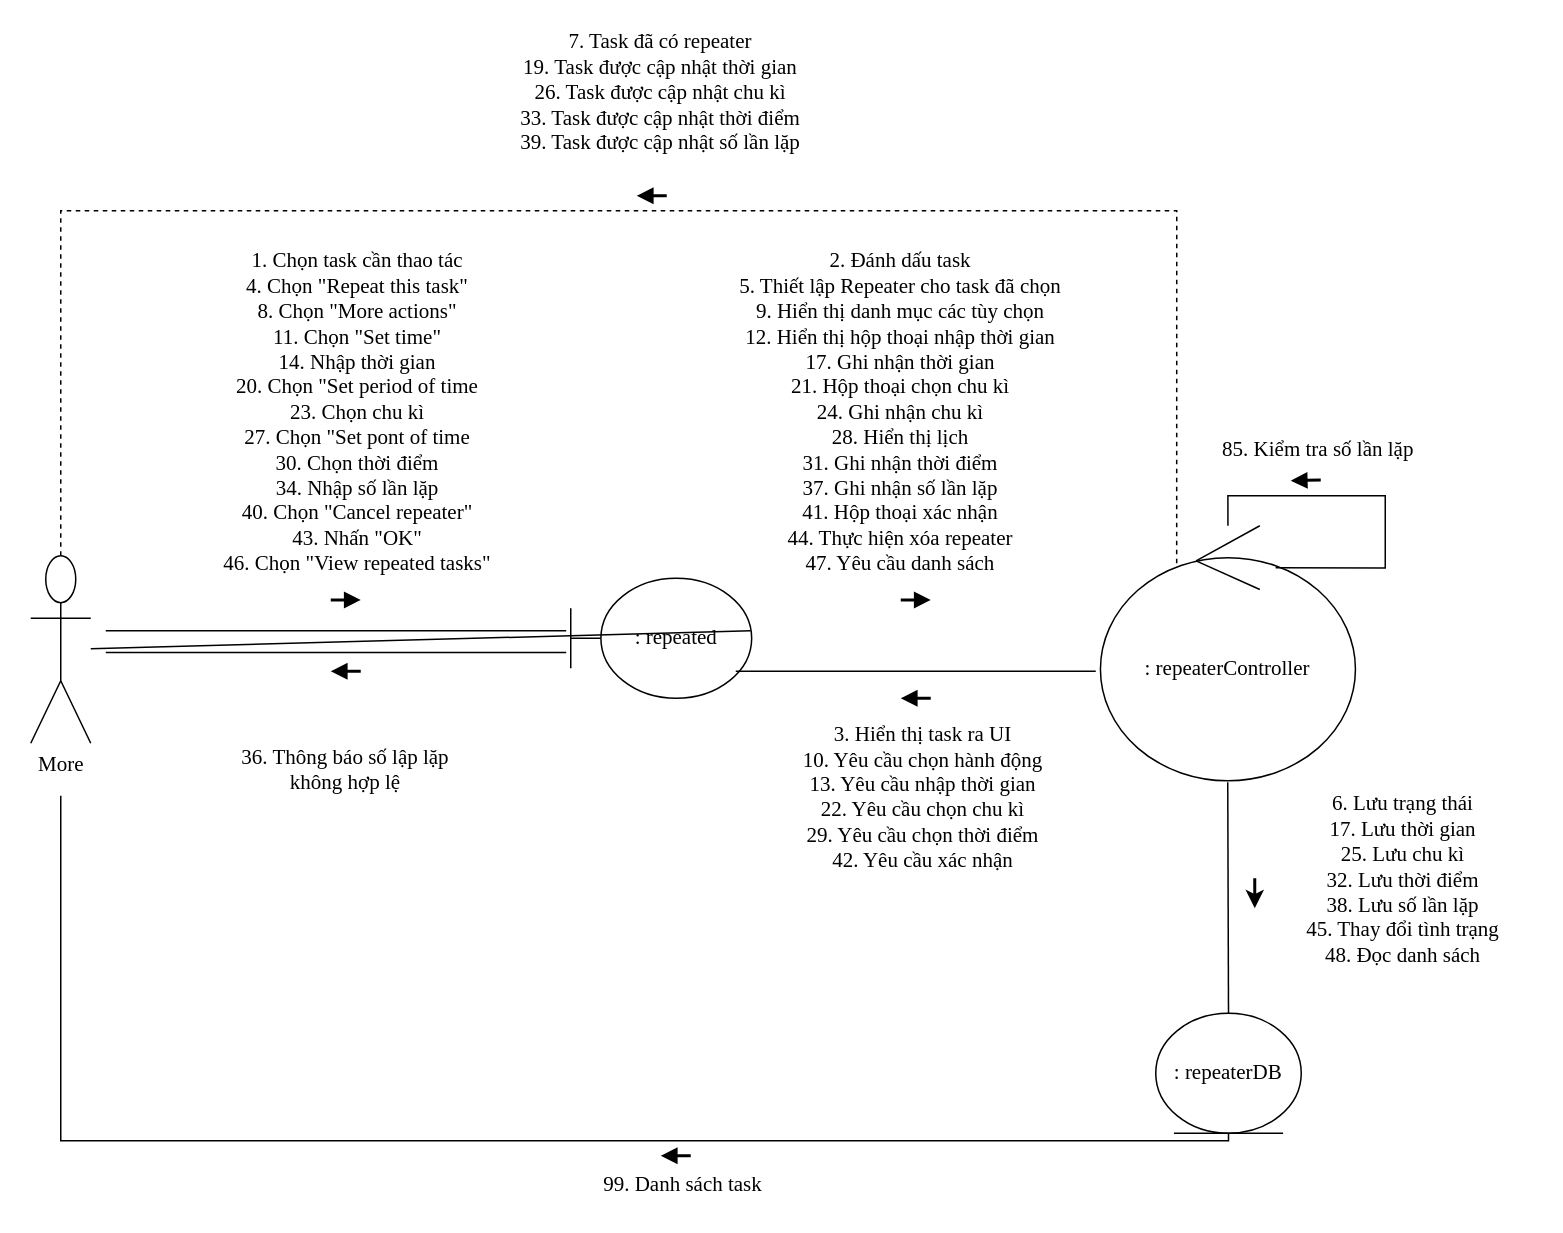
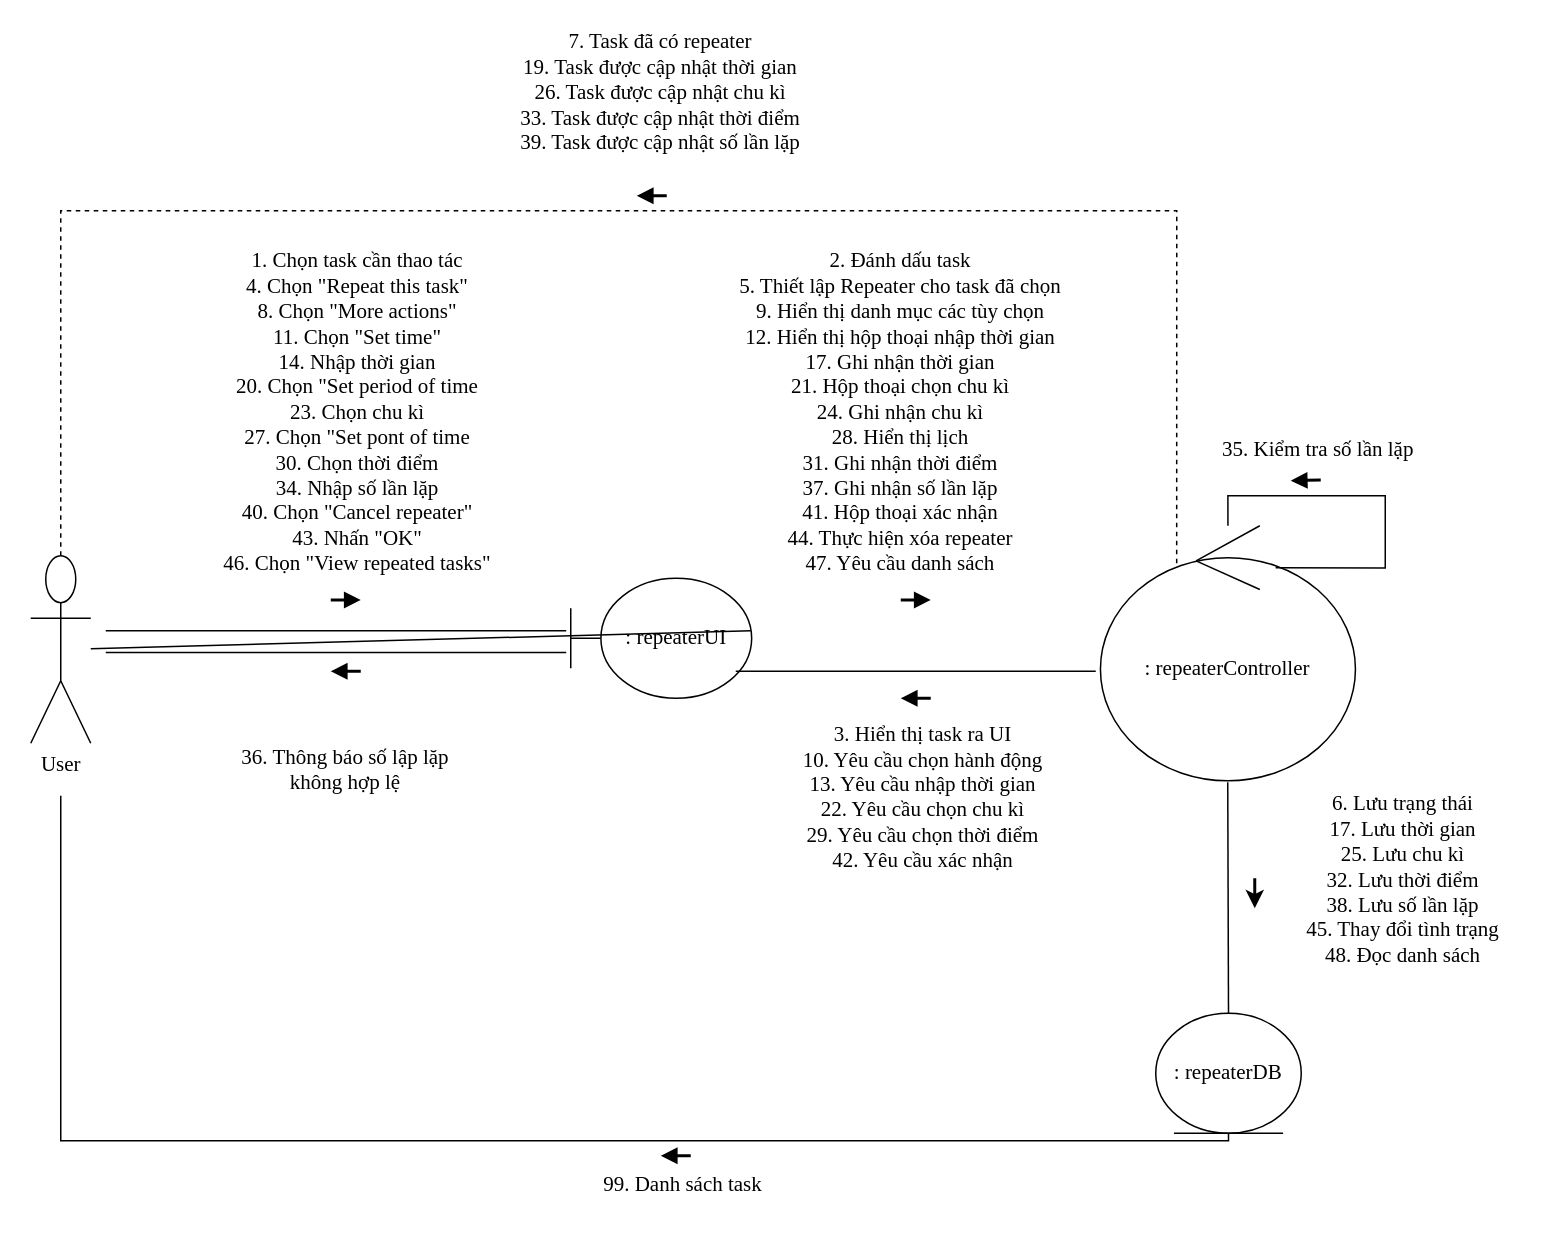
node "85. Kiểm tra số lần lặp": label "85. Kiểm tra số lần lặp" -> "35. Kiểm tra số lần lặp"
node ": repeated": label ": repeated" -> ": repeaterUI"
node "More": label "More" -> "User"
